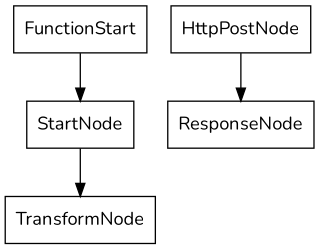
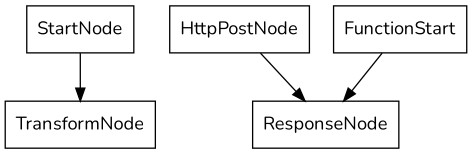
edge "FunctionStart" -> "StartNode": now "FunctionStart" -> "ResponseNode"
